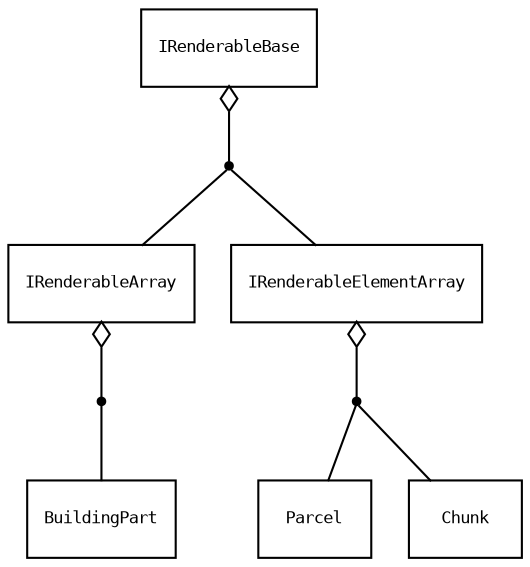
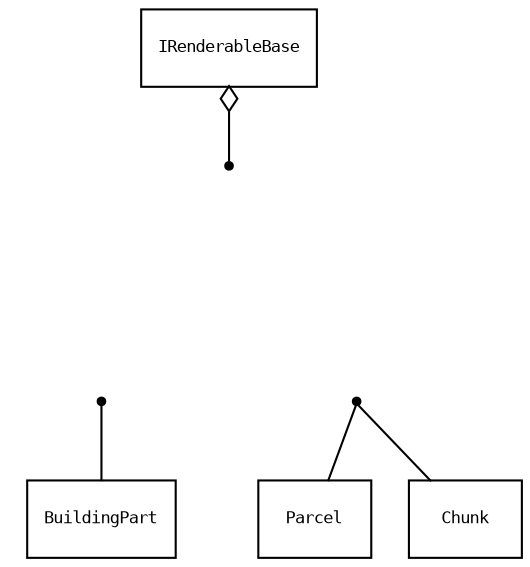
node "IRenderableArray": removed
node "IRenderableElementArray": removed
